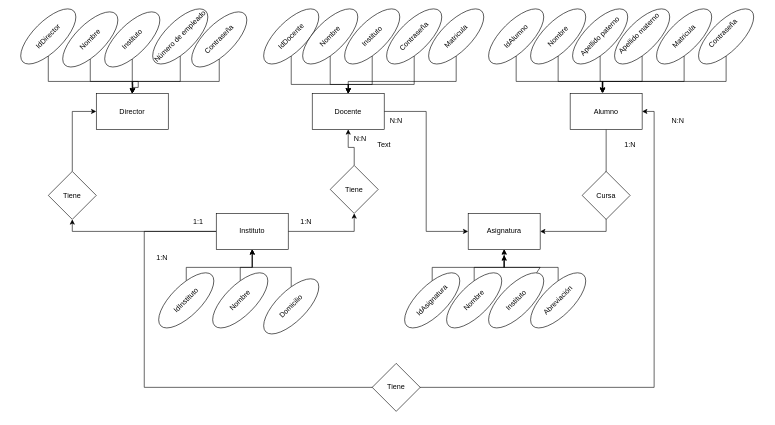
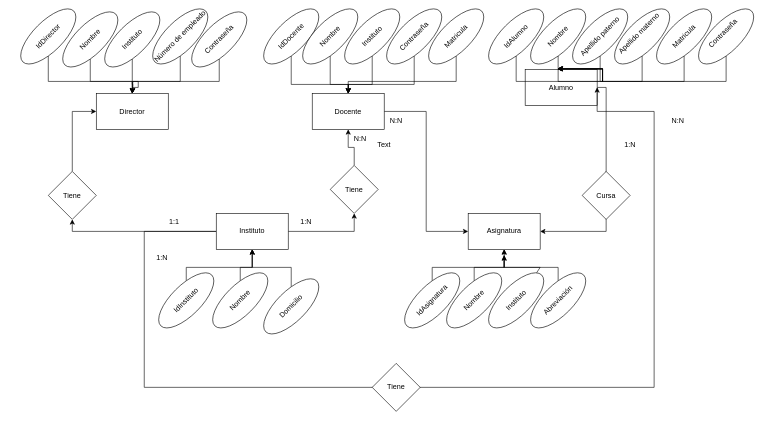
node "Alumno": moved (606, 111) -> (561, 87)
node "1:1": moved (198, 222) -> (174, 222)
